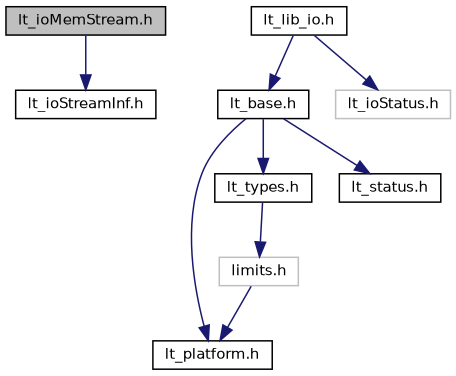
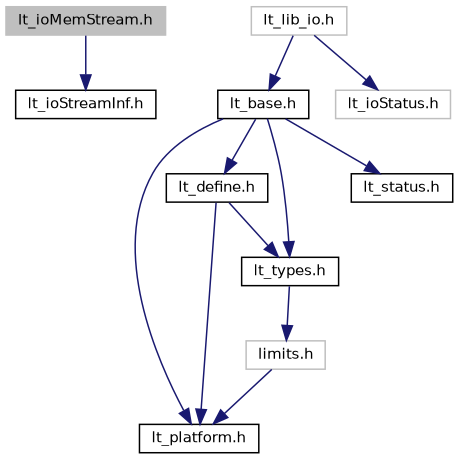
node "lt_ioMemStream.h": color black -> grey75
node "lt_lib_io.h": color black -> grey75
node "lt_define.h": added
